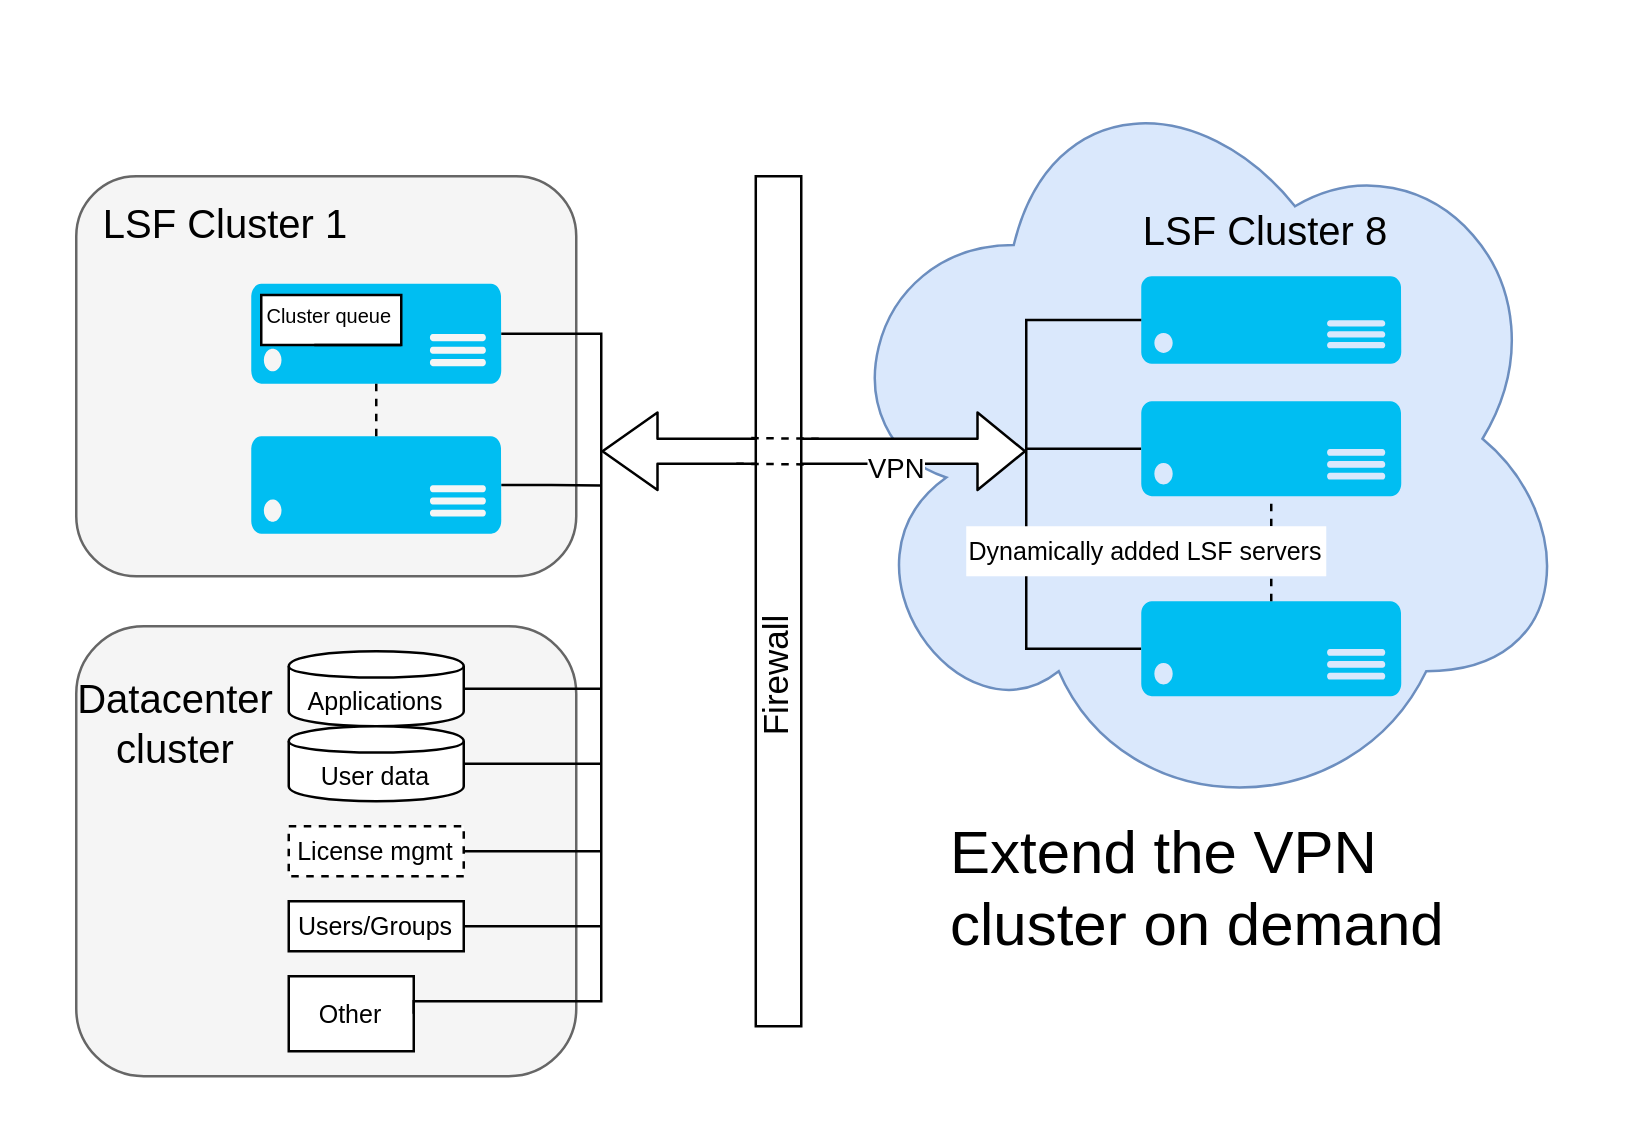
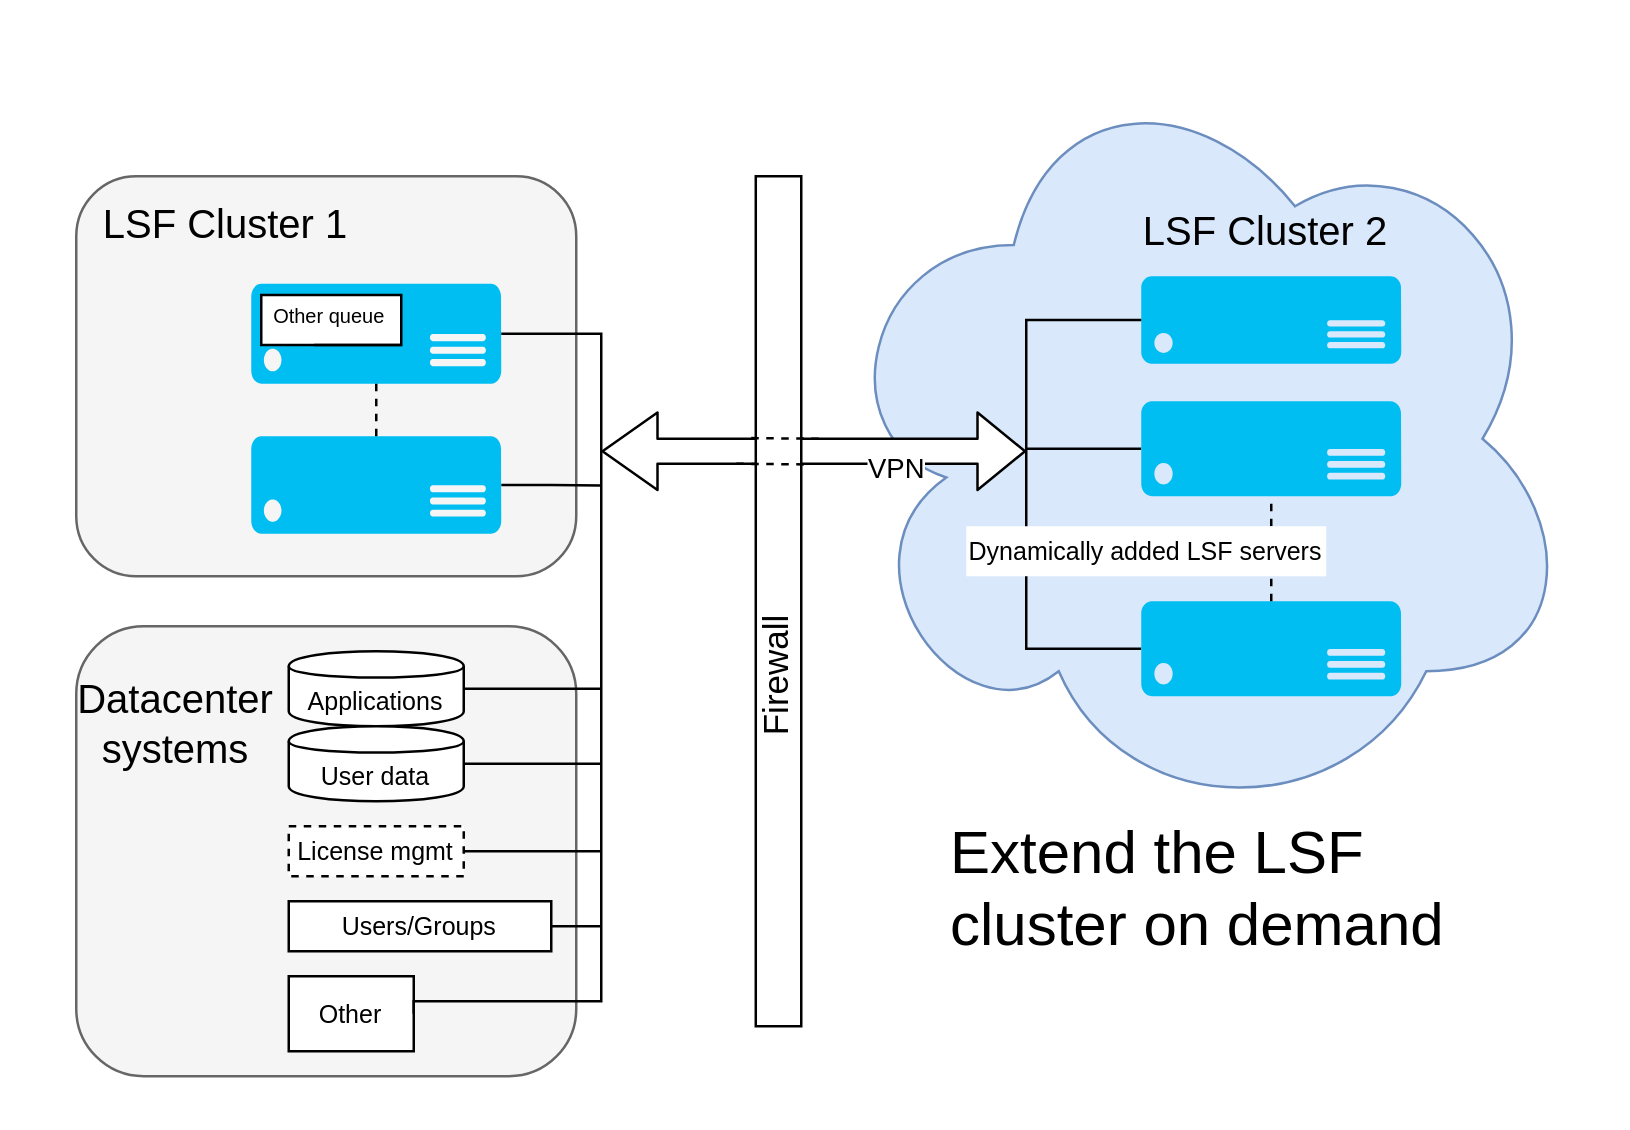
node "LSF Cluster 8": label "LSF Cluster 8" -> "LSF Cluster 2"
node "Cluster queue": label "Cluster queue" -> "Other queue"
node "Datacenter cluster": label "Datacenter cluster" -> "Datacenter systems"
node "Extend the VPN cluster on demand": label "Extend the VPN cluster on demand" -> "Extend the LSF cluster on demand"
node "Users/Groups": size 175x50 -> 263x50
